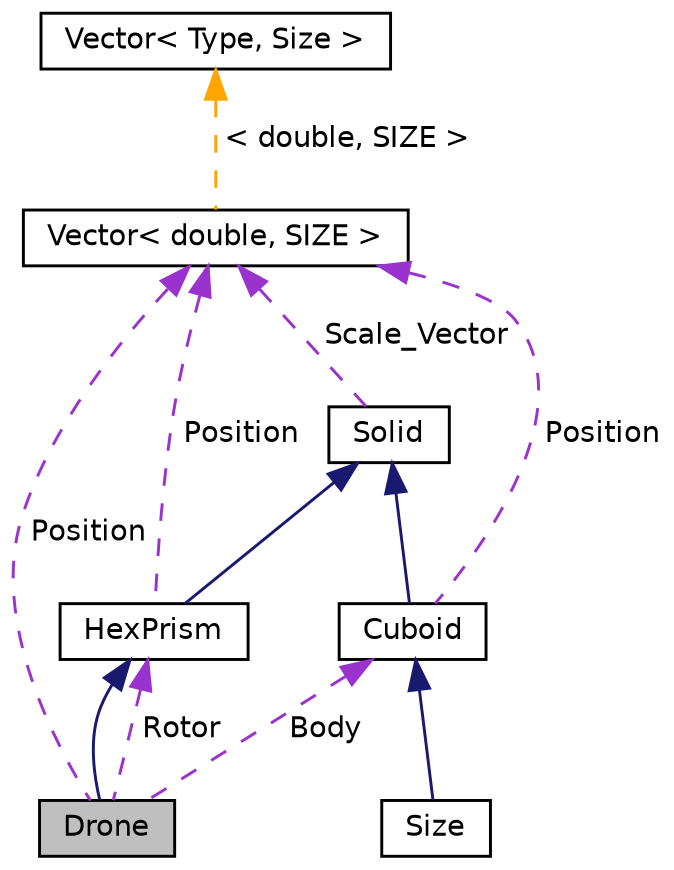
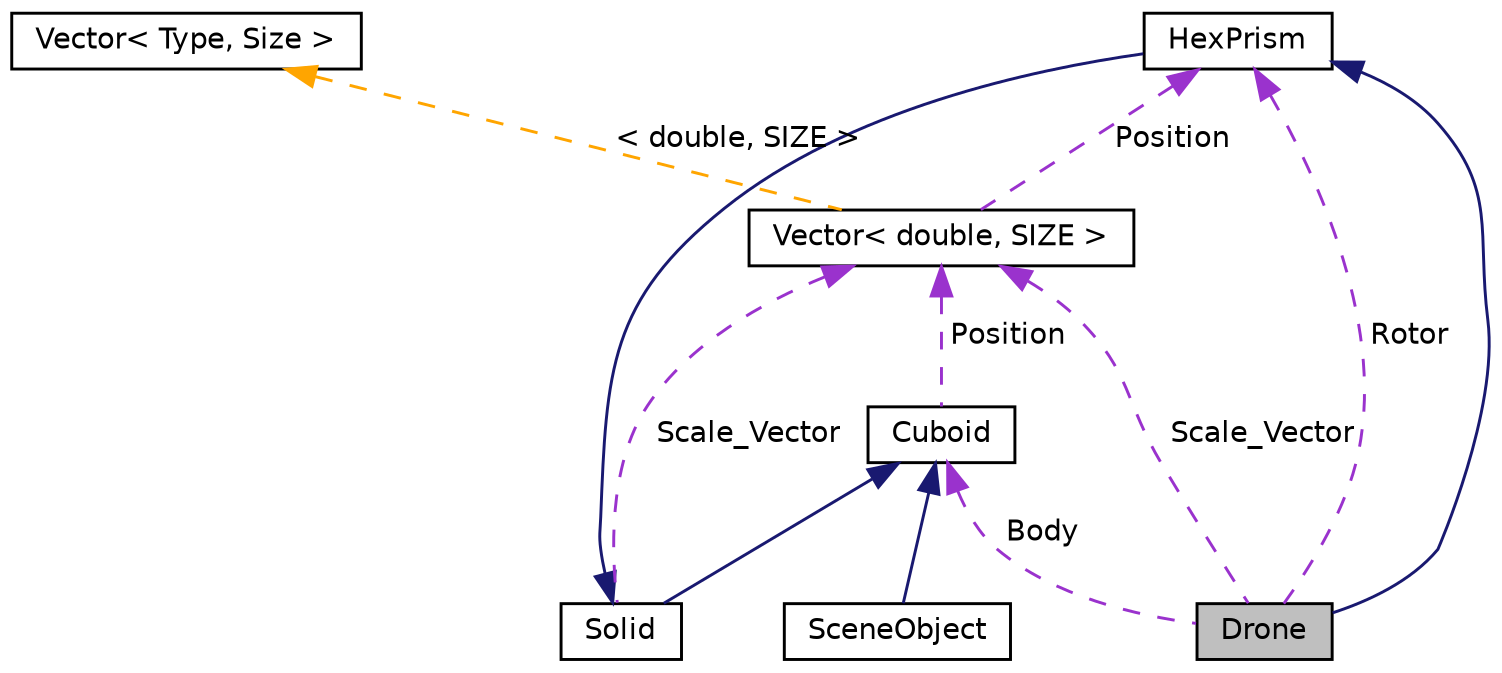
edge "HexPrism" -> "Vector< double, SIZE >": reversed
edge "Drone" -> "Vector< double, SIZE >": label " Position" -> " Scale_Vector"
edge "Cuboid" -> "Solid": reversed
node "Size": label "Size" -> "SceneObject"
